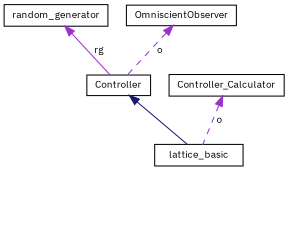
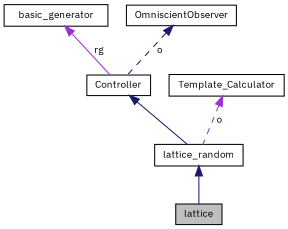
node "random_generator": label "random_generator" -> "basic_generator"
edge "Controller" -> "OmniscientObserver": color darkorchid3 -> midnightblue
node "Controller_Calculator": label "Controller_Calculator" -> "Template_Calculator"
node "lattice_basic": label "lattice_basic" -> "lattice_random"
node "lattice": added
